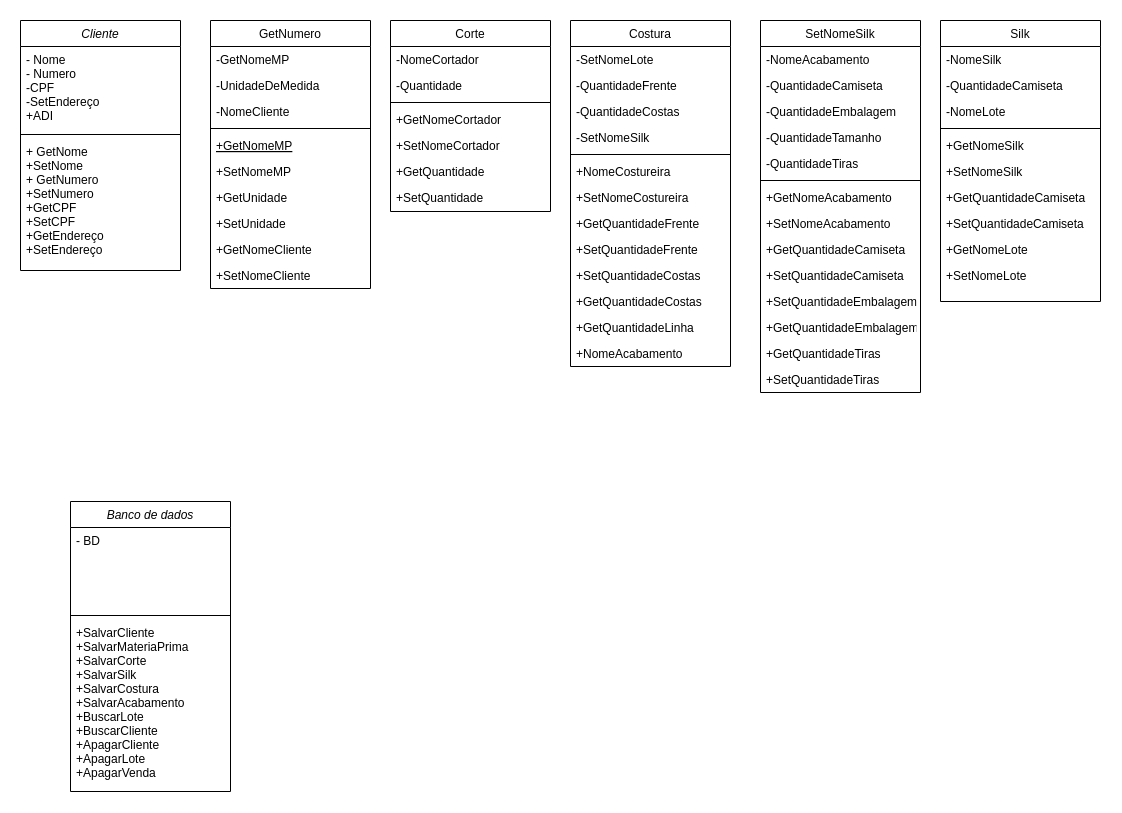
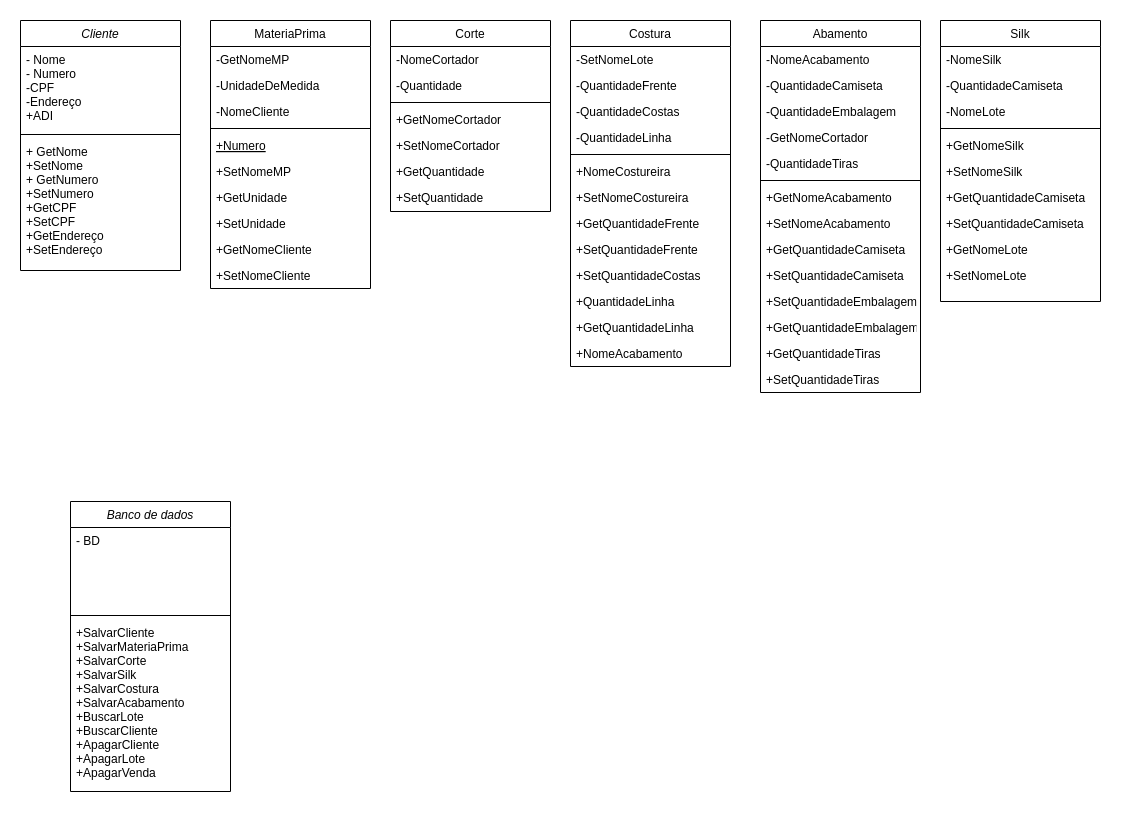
node "GetNumero": label "GetNumero" -> "MateriaPrima"
node "SetNomeSilk": label "SetNomeSilk" -> "Abamento"
node "- Nome - Numero -CPF -SetEndereço +ADI": label "- Nome - Numero -CPF -SetEndereço +ADI" -> "- Nome - Numero -CPF -Endereço +ADI"
node "-SetNomeSilk": label "-SetNomeSilk" -> "-QuantidadeLinha"
node "-QuantidadeTamanho": label "-QuantidadeTamanho" -> "-GetNomeCortador"
node "+GetNomeMP": label "+GetNomeMP" -> "+Numero"
node "+GetQuantidadeCostas": label "+GetQuantidadeCostas" -> "+QuantidadeLinha"
